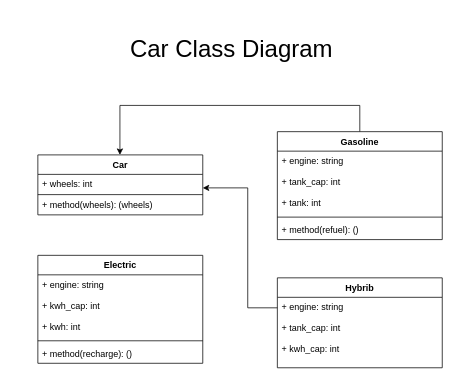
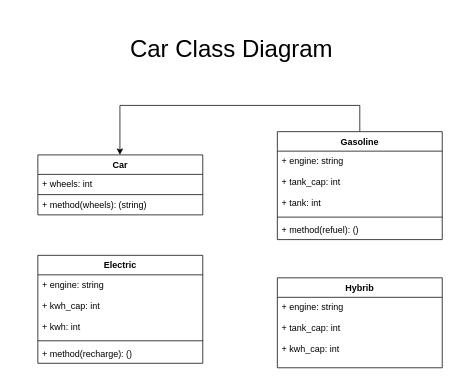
node "+ method(wheels): (wheels)": label "+ method(wheels): (wheels)" -> "+ method(wheels): (string)"
edge "Hybrib" -> "Car": removed
